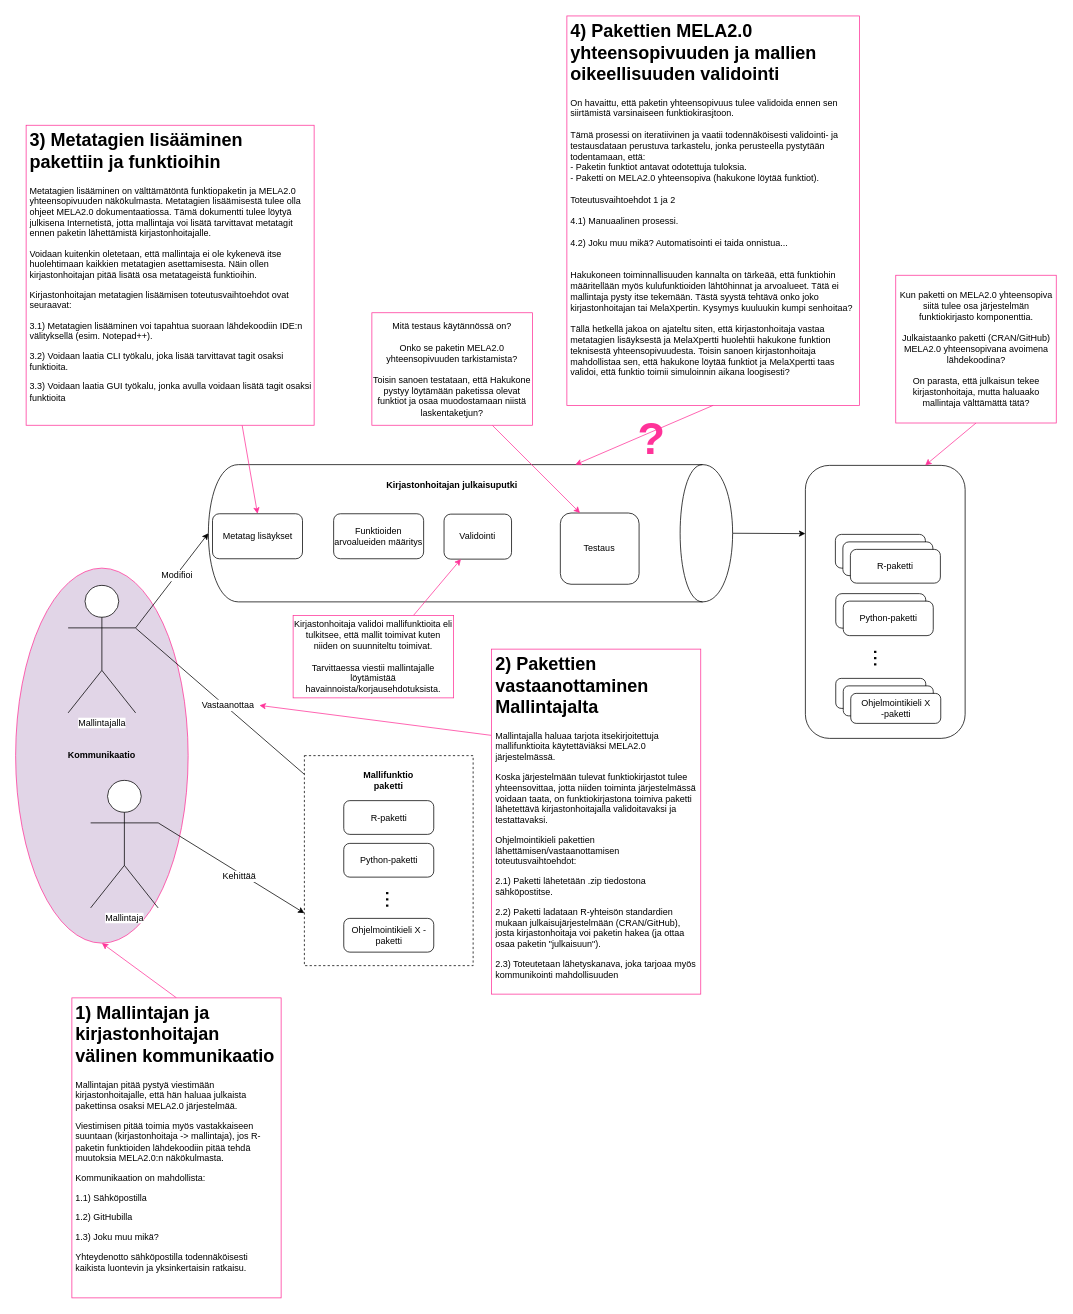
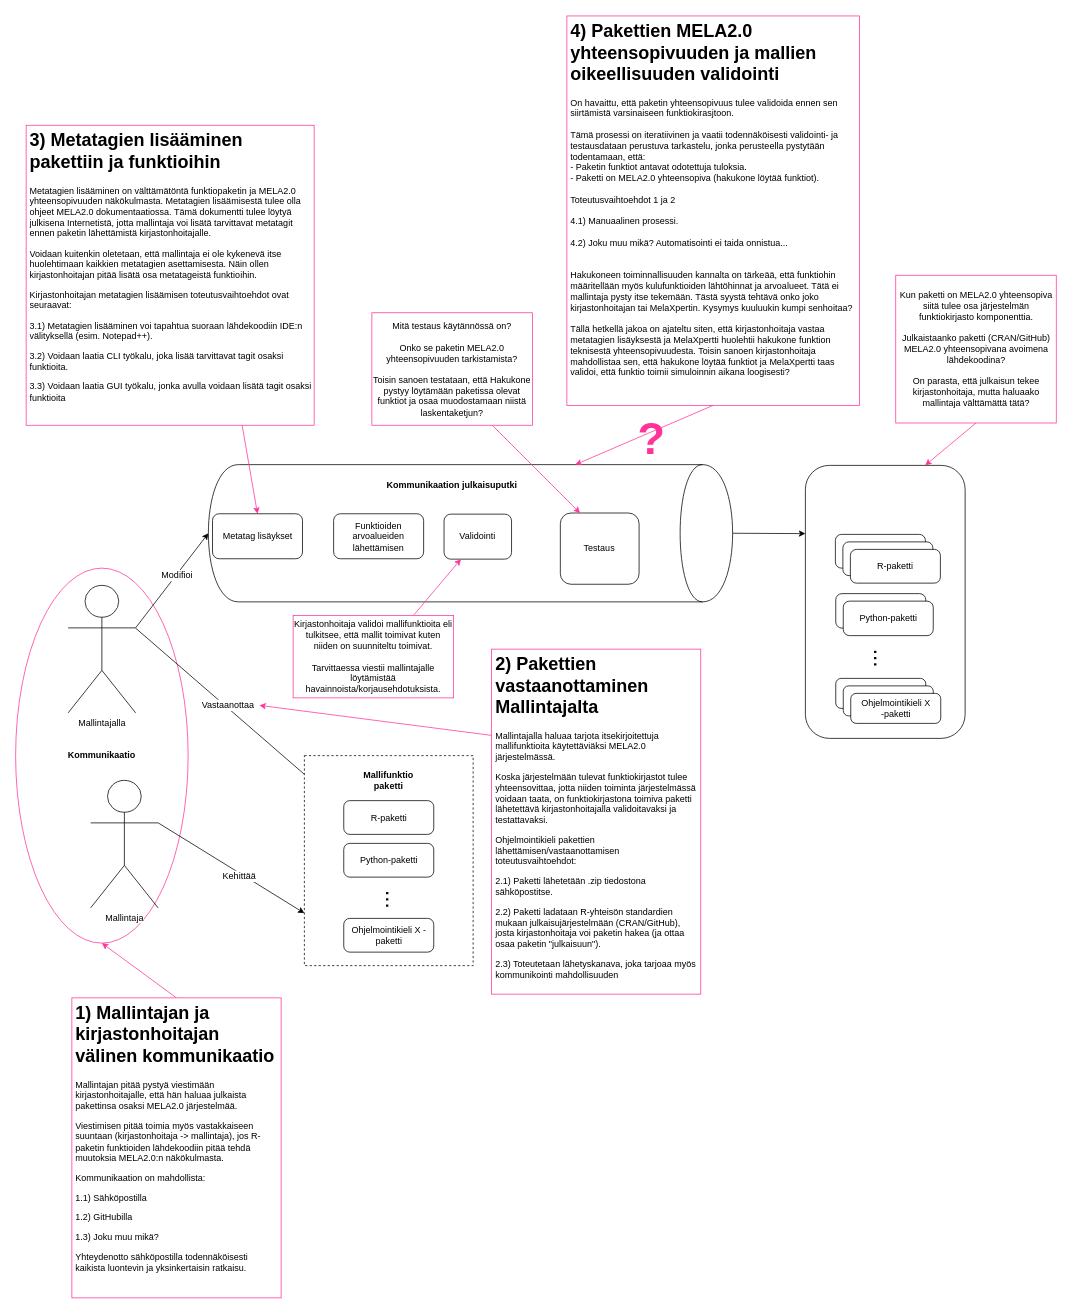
node "Kirjastonhoitajan julkaisuputki": label "Kirjastonhoitajan julkaisuputki" -> "Kommunikaation julkaisuputki"
node "Funktioiden arvoalueiden määritys": label "Funktioiden arvoalueiden määritys" -> "Funktioiden arvoalueiden lähettämisen"
node "Kommunikaatio": fillcolor #e1d5e7 -> #ffffff
